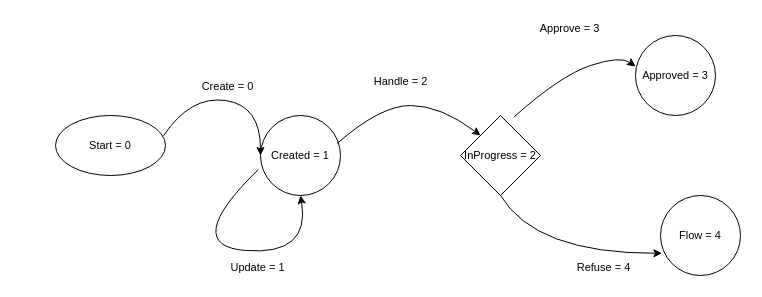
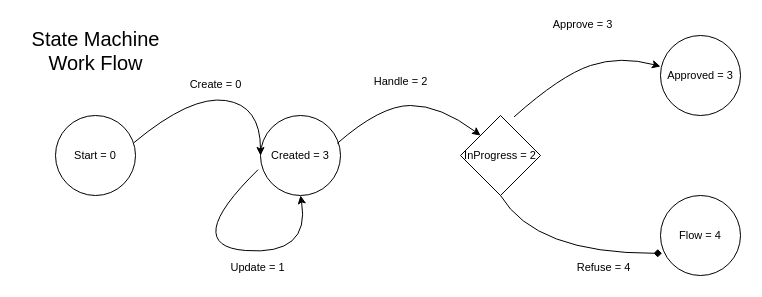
node "State Machine Work Flow": added
node "Approved = 3": moved (676, 76) -> (701, 76)
node "Start = 0": size 110x60 -> 80x80
node "Created = 1": label "Created = 1" -> "Created = 3"
edge "InProgress = 2" -> "Flow = 4": arrowhead classic -> diamond
